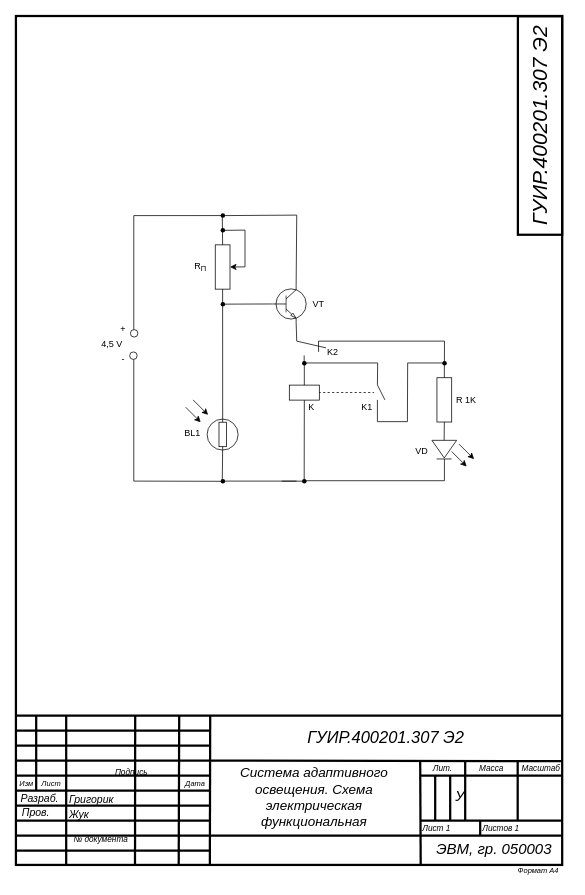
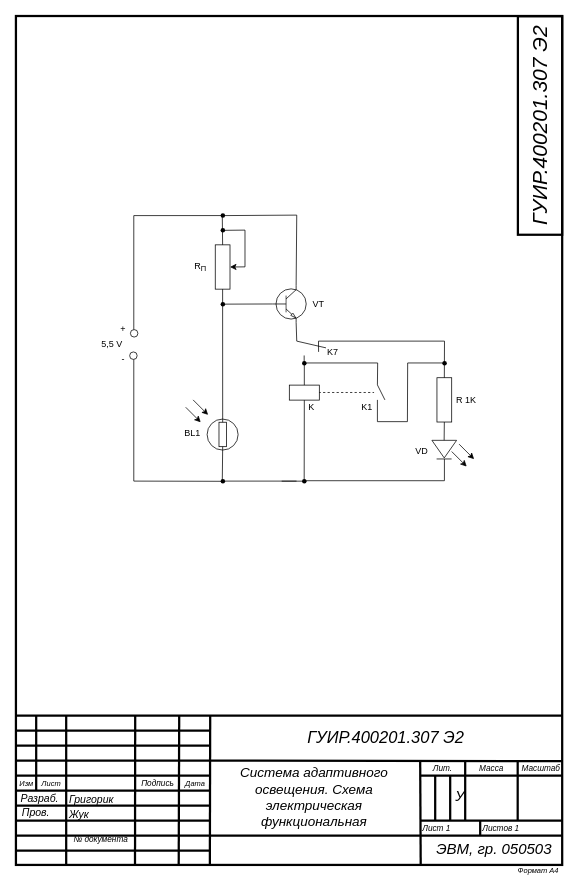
node "4,5 V": label "4,5 V" -> "5,5 V"
node "K2": label "K2" -> "K7"
node "Подпись": moved (131, 772) -> (158, 783)
node "ЭВМ, гр. 050003": label "ЭВМ, гр. 050003" -> "ЭВМ, гр. 050503"
